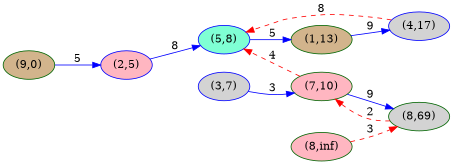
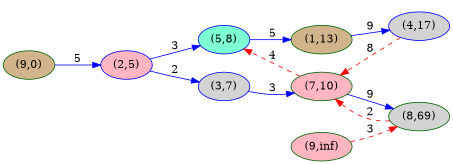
edge "(4,17)" -> "(5,8)": now "(4,17)" -> "(7,10)"
edge "(2,5)" -> "(5,8)": label "8" -> "3"
edge "(2,5)" -> "(3,7)": added, label "2"
node "(8,inf)": label "(8,inf)" -> "(9,inf)"
